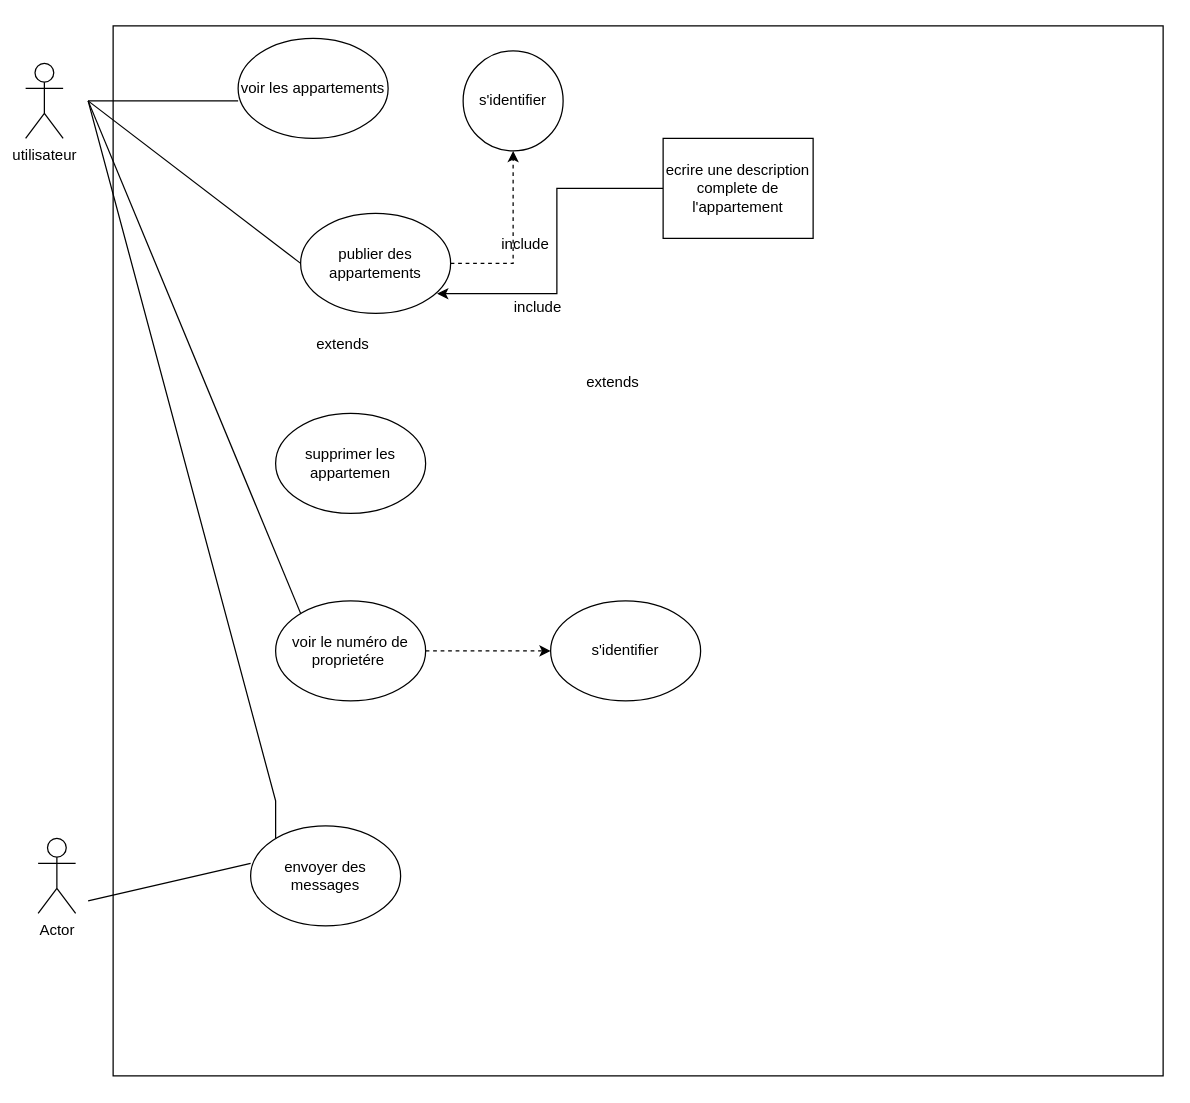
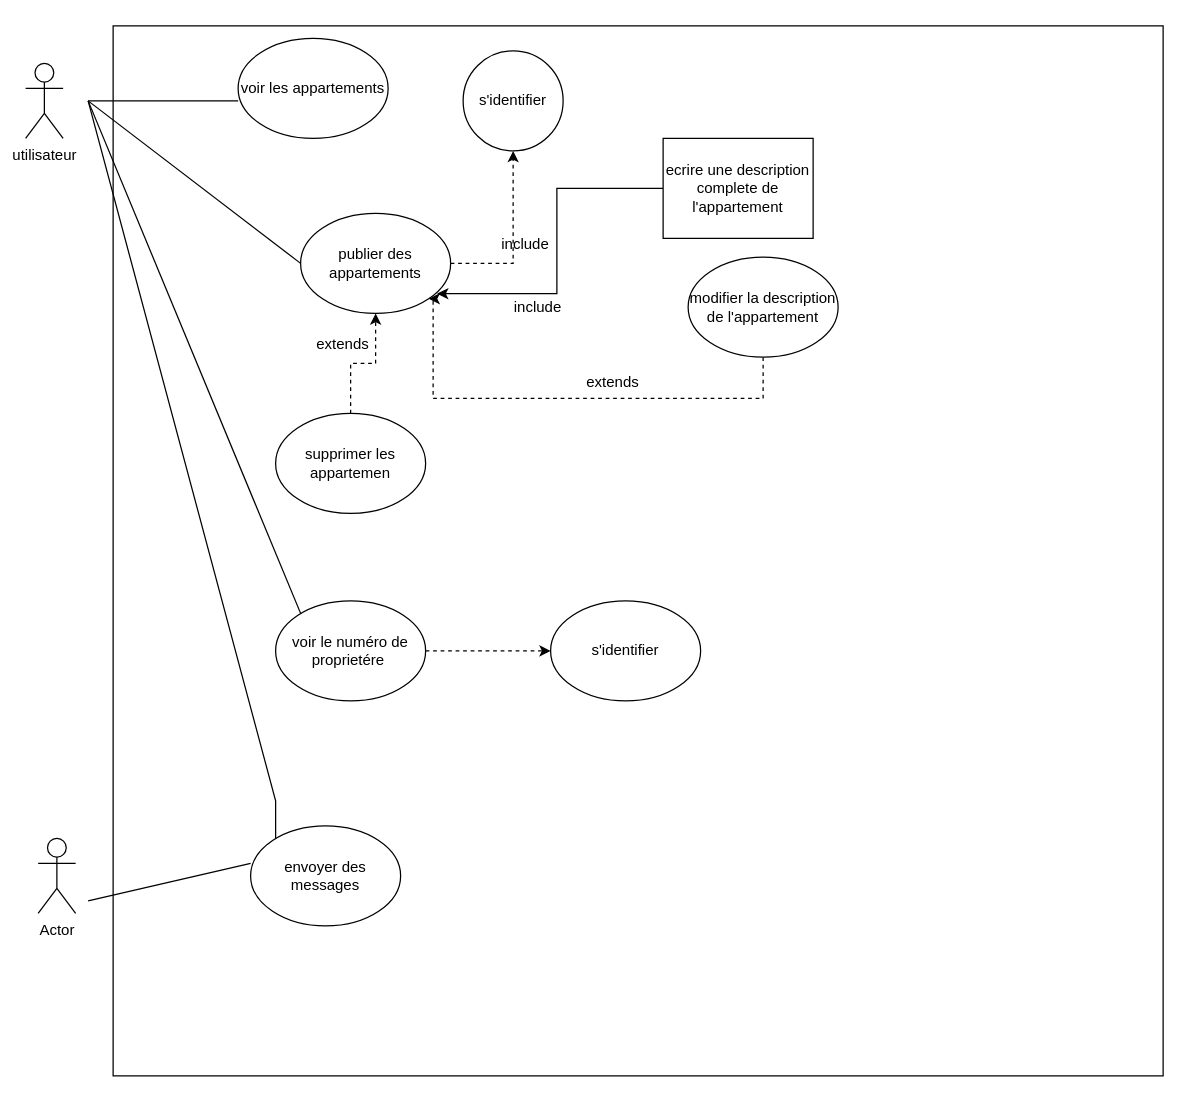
node "modifier la description de l'appartement": added
edge "supprimer les appartemen" -> "publier des appartements": added
edge "modifier la description de l'appartement" -> "publier des appartements": added
